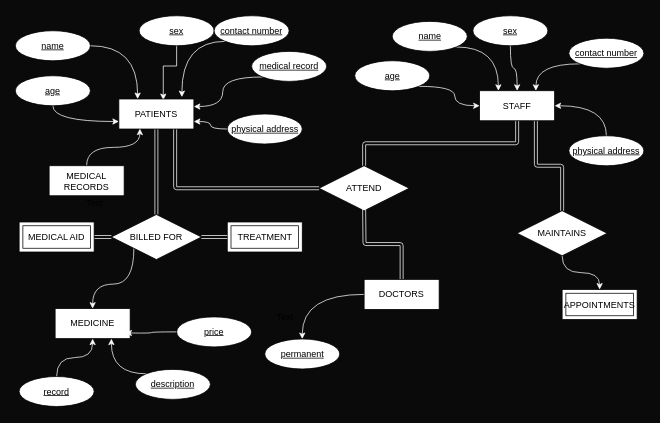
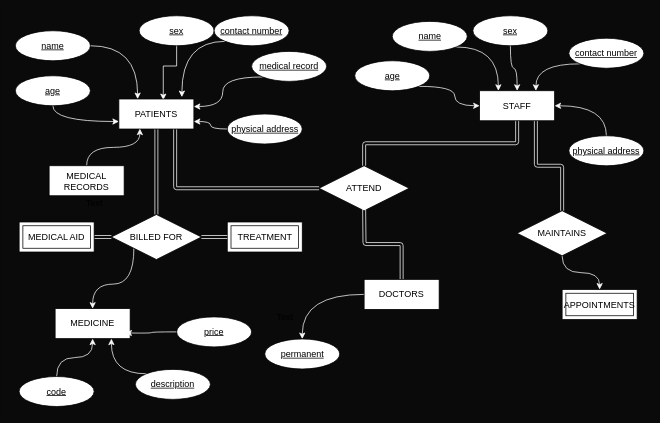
node "record": label "record" -> "code"
